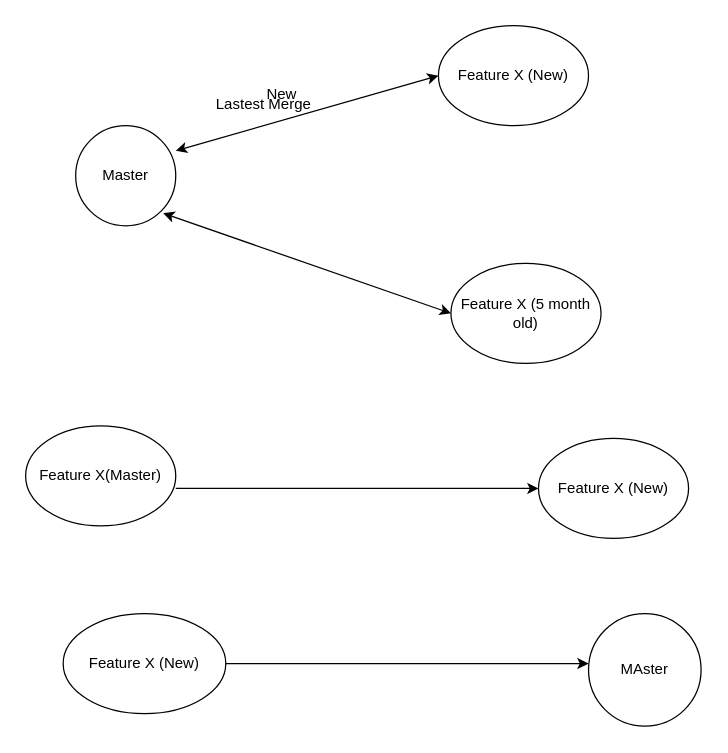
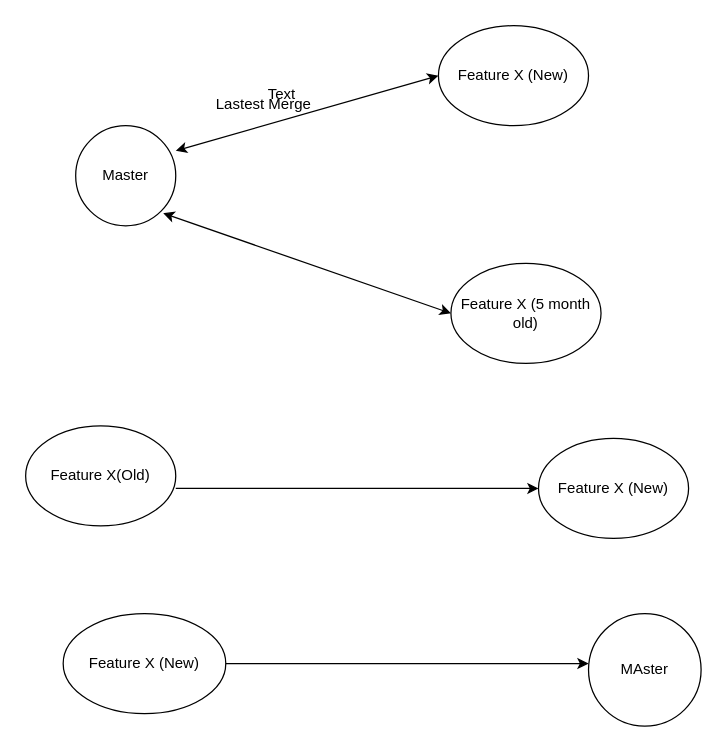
node "New": label "New" -> "Text"
node "Feature X(Master)": label "Feature X(Master)" -> "Feature X(Old)"
